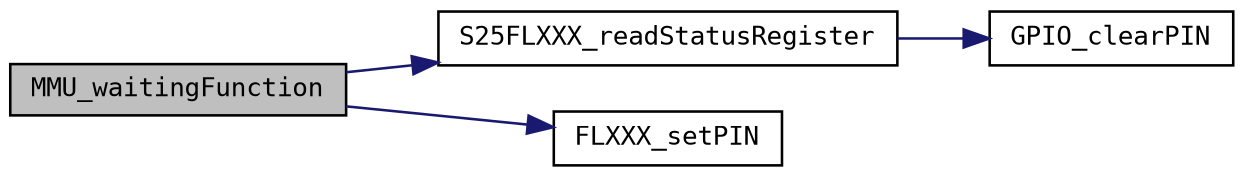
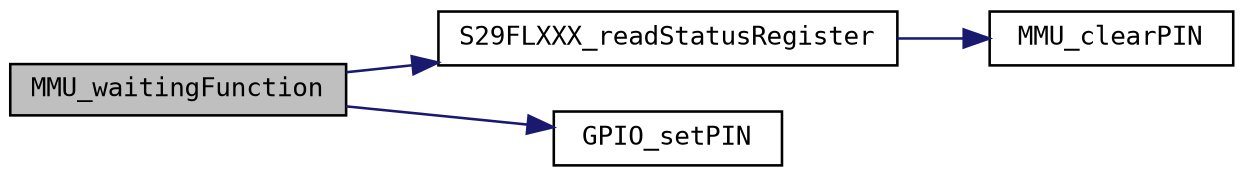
node "S25FLXXX_readStatusRegister": label "S25FLXXX_readStatusRegister" -> "S29FLXXX_readStatusRegister"
node "GPIO_clearPIN": label "GPIO_clearPIN" -> "MMU_clearPIN"
node "FLXXX_setPIN": label "FLXXX_setPIN" -> "GPIO_setPIN"
